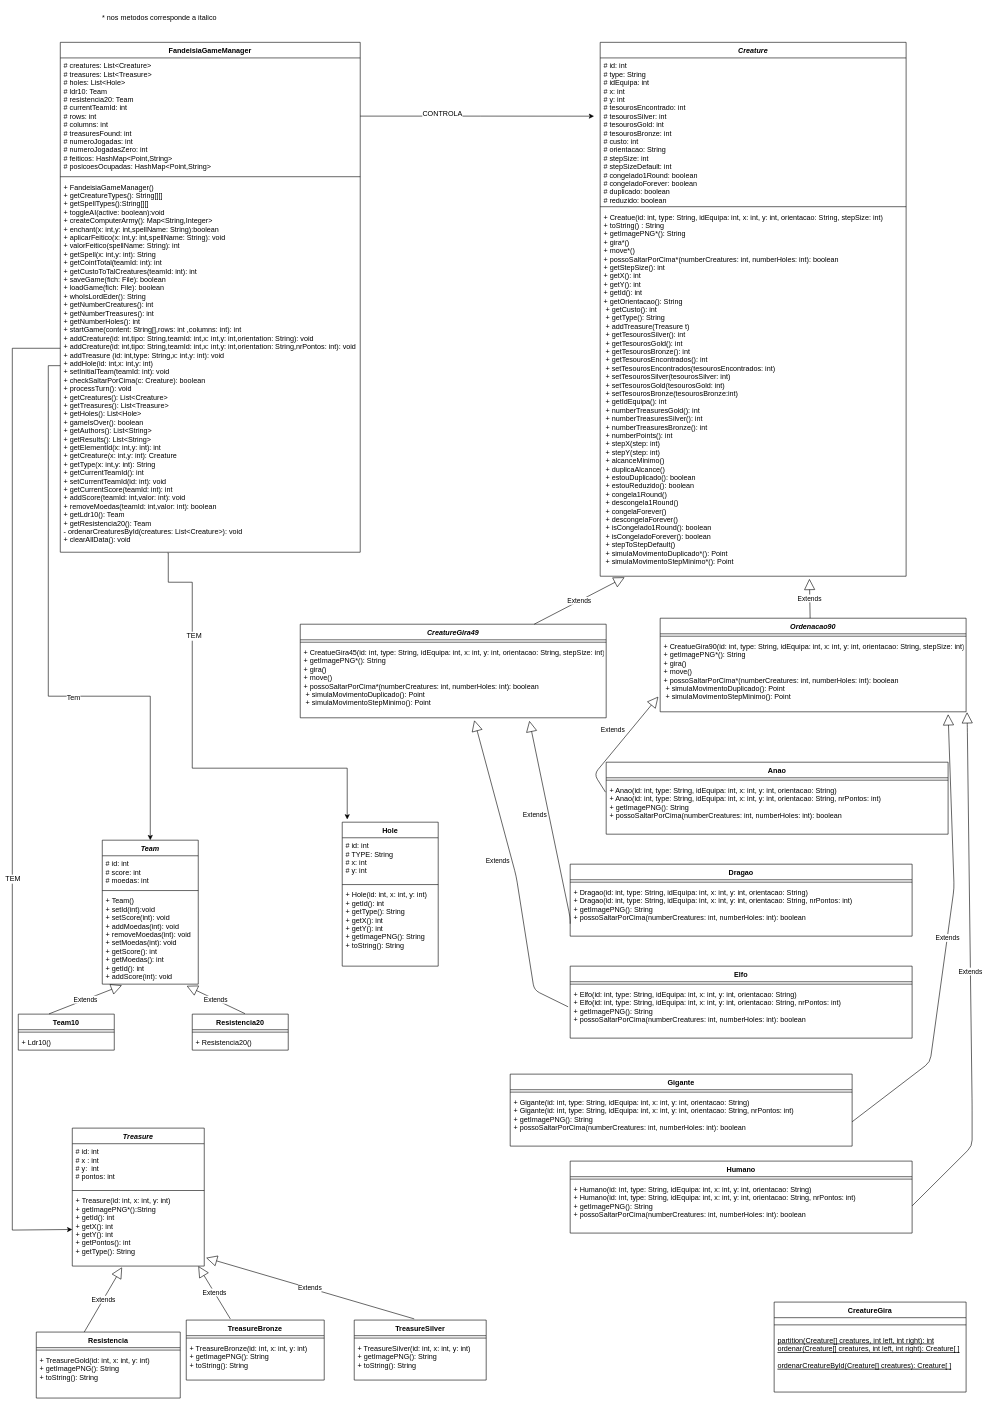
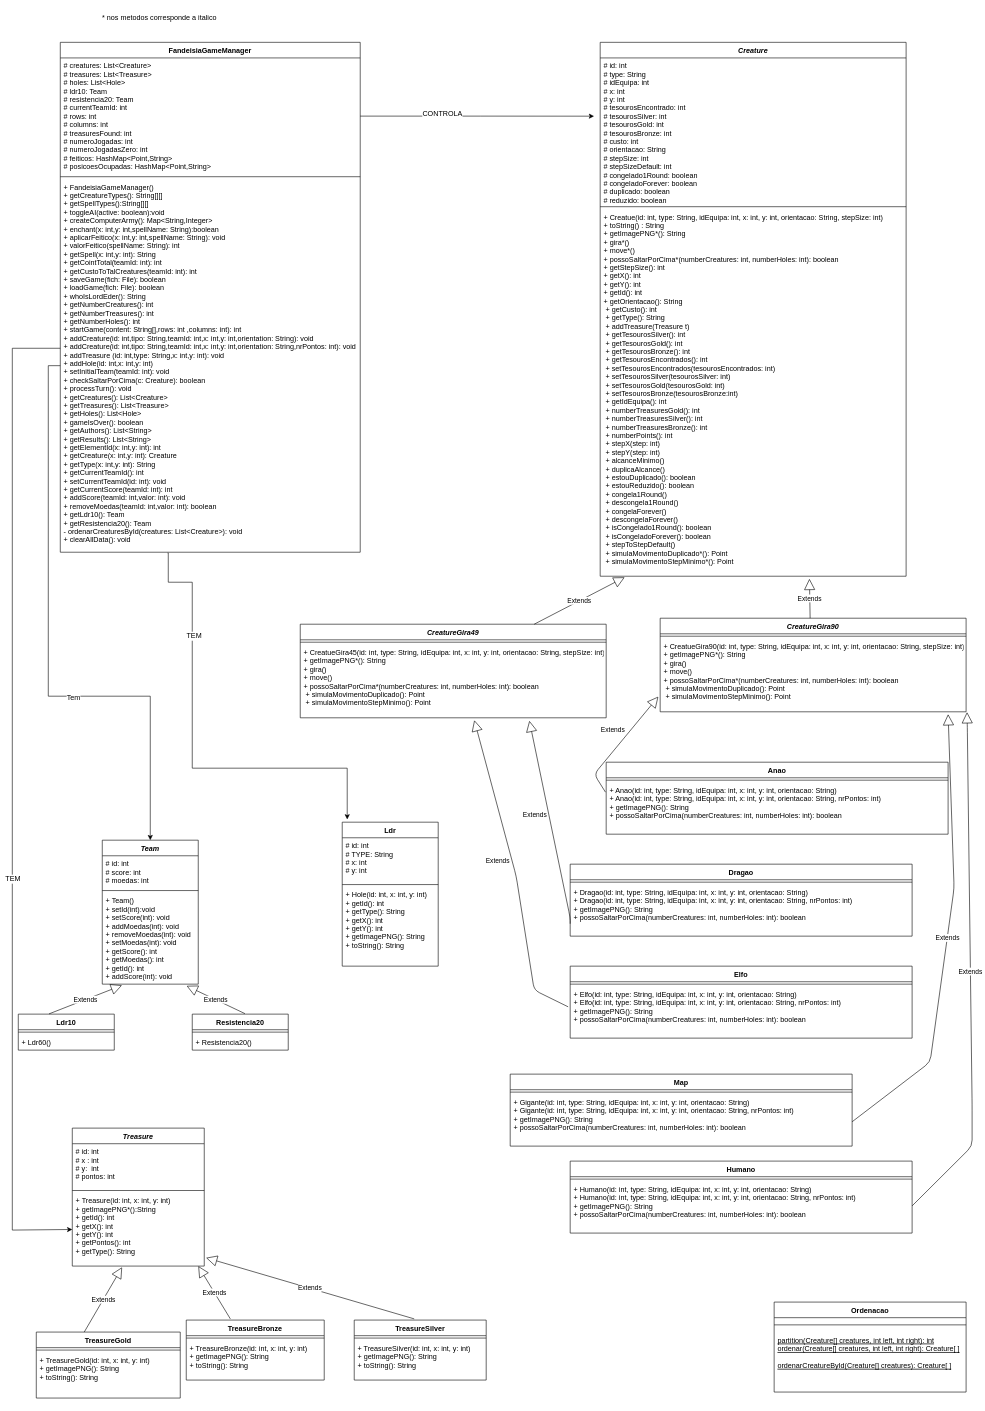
node "Ordenacao90": label "Ordenacao90" -> "CreatureGira90"
node "Hole": label "Hole" -> "Ldr"
node "Team10": label "Team10" -> "Ldr10"
node "+ Ldr10()": label "+ Ldr10()" -> "+ Ldr60()"
node "Gigante": label "Gigante" -> "Map"
node "CreatureGira": label "CreatureGira" -> "Ordenacao"
node "Resistencia": label "Resistencia" -> "TreasureGold"
